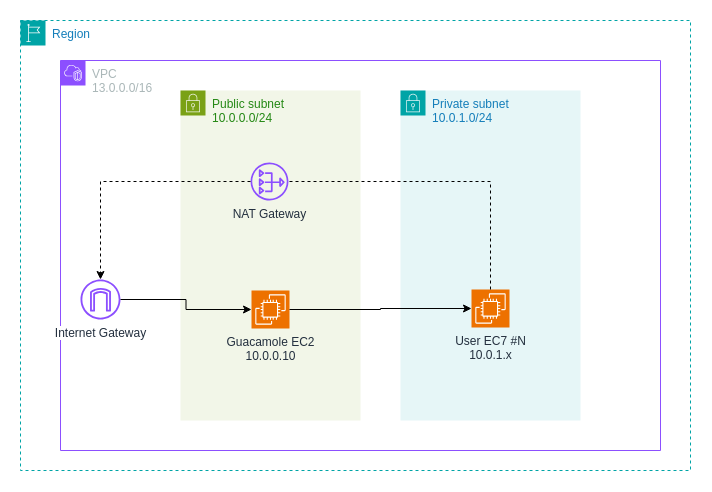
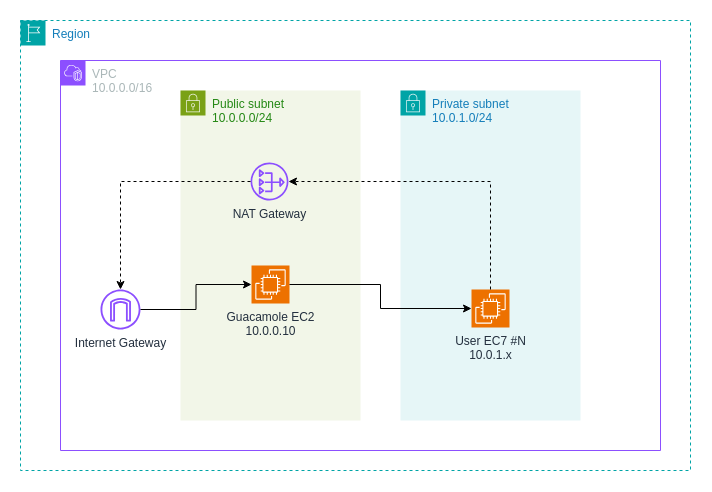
node "VPC 13.0.0.0/16": label "VPC 13.0.0.0/16" -> "VPC 10.0.0.0/16"
edge "NAT Gateway" -- "User EC7 #N 10.0.1.x": arrowhead none -> classic
node "Internet Gateway": moved (101, 300) -> (121, 310)
node "Guacamole EC2 10.0.0.10": moved (271, 310) -> (271, 285)
